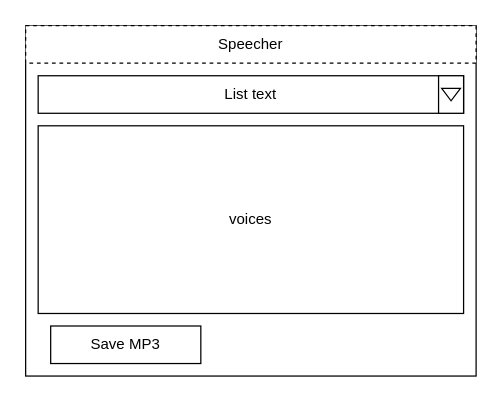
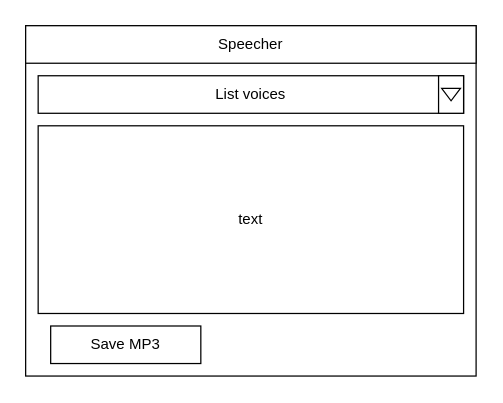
node "Speecher": style dashed -> solid
node "List text": label "List text" -> "List voices"
node "voices": label "voices" -> "text"
